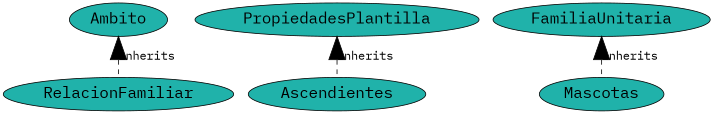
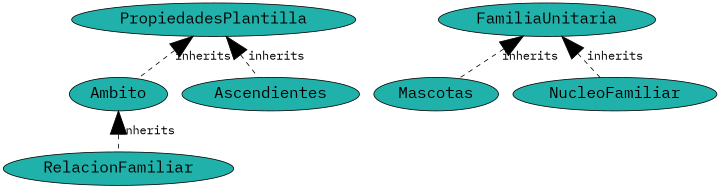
edge "PropiedadesPlantilla" -- "Ambito": added, label "inherits"
node "NucleoFamiliar": added
